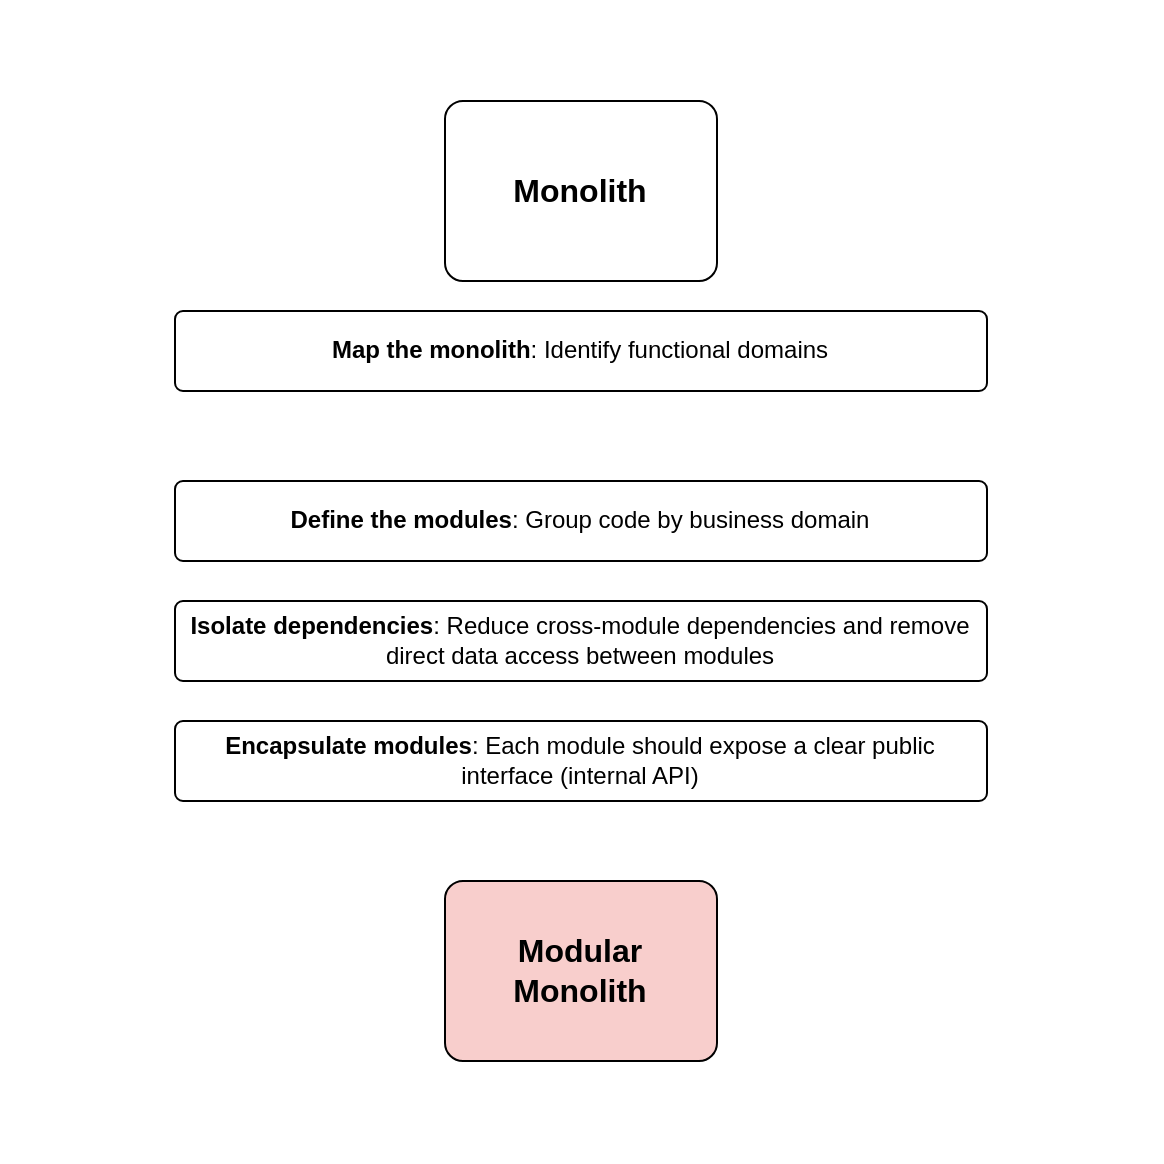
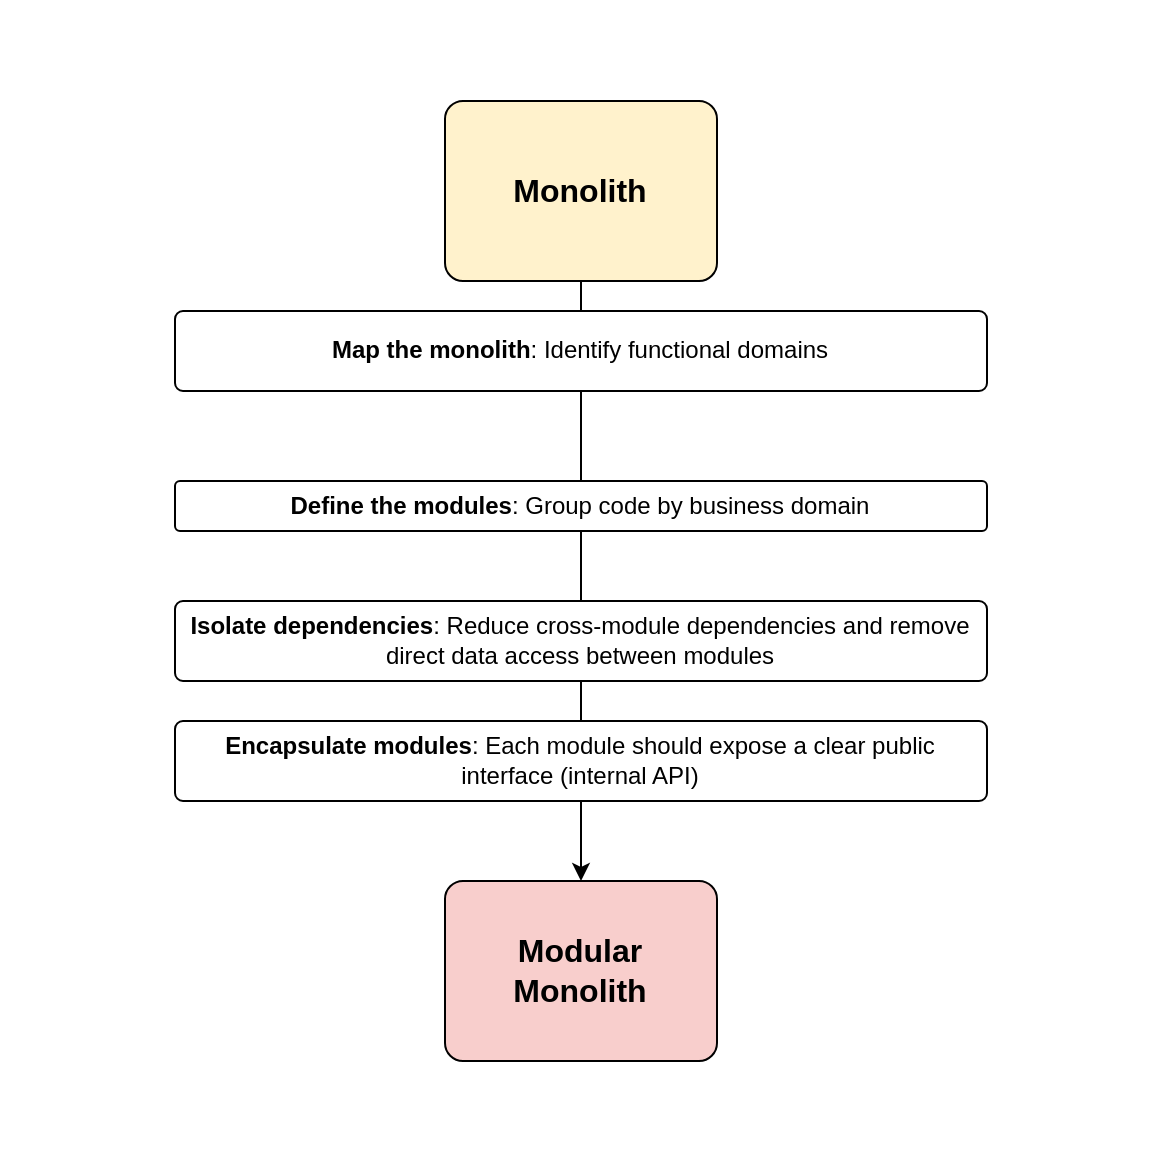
node "Monolith": fillcolor #ffffff -> #fff2cc
node "Define the modules: Group code by business domain": size 812x80 -> 812x50
edge "Monolith" -> "Modular Monolith": added
